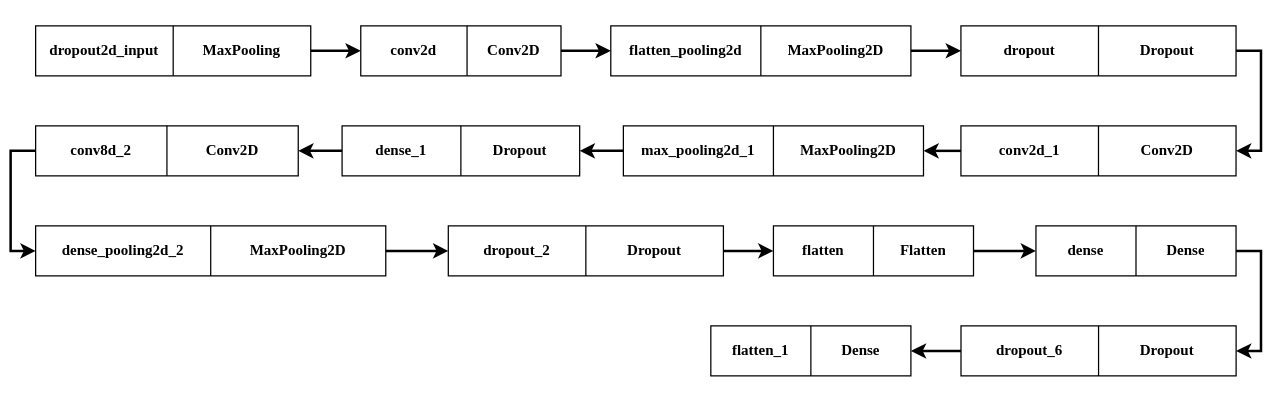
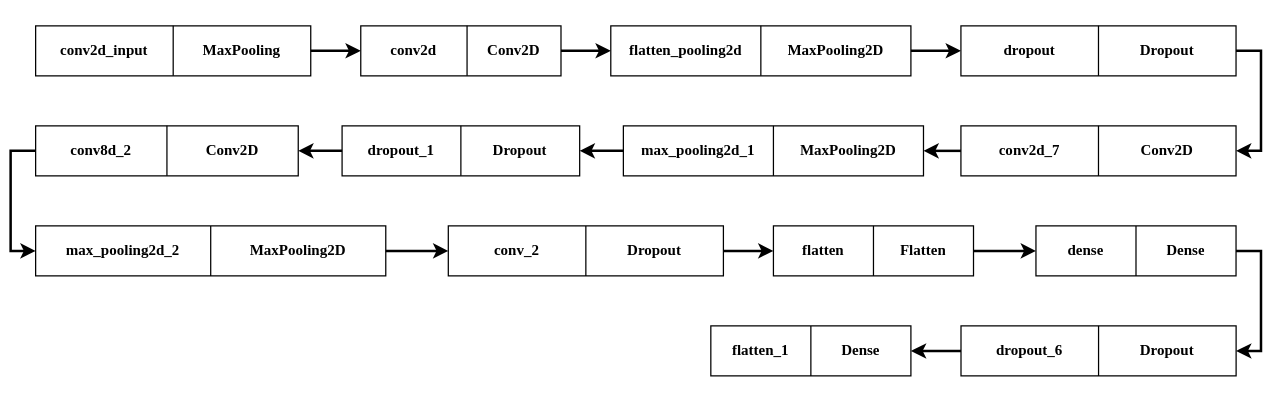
node "dropout2d_input": label "dropout2d_input" -> "conv2d_input"
node "dense_1": label "dense_1" -> "dropout_1"
node "conv2d_1": label "conv2d_1" -> "conv2d_7"
node "dense_pooling2d_2": label "dense_pooling2d_2" -> "max_pooling2d_2"
node "dropout_2": label "dropout_2" -> "conv_2"
